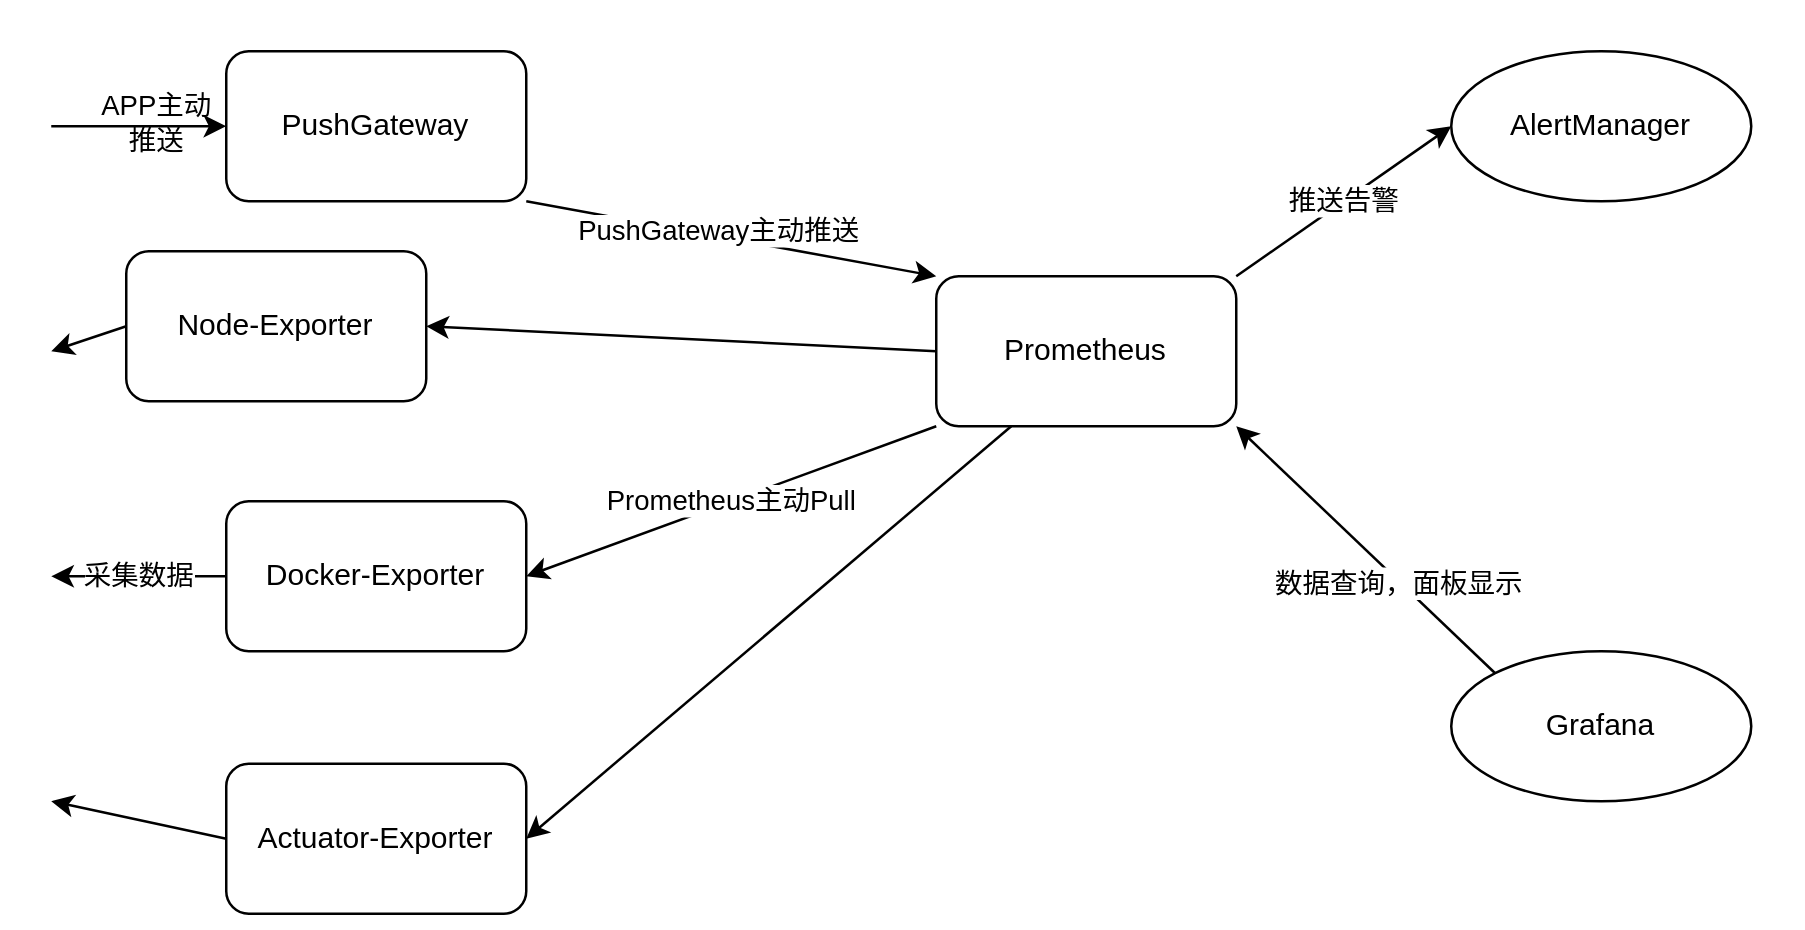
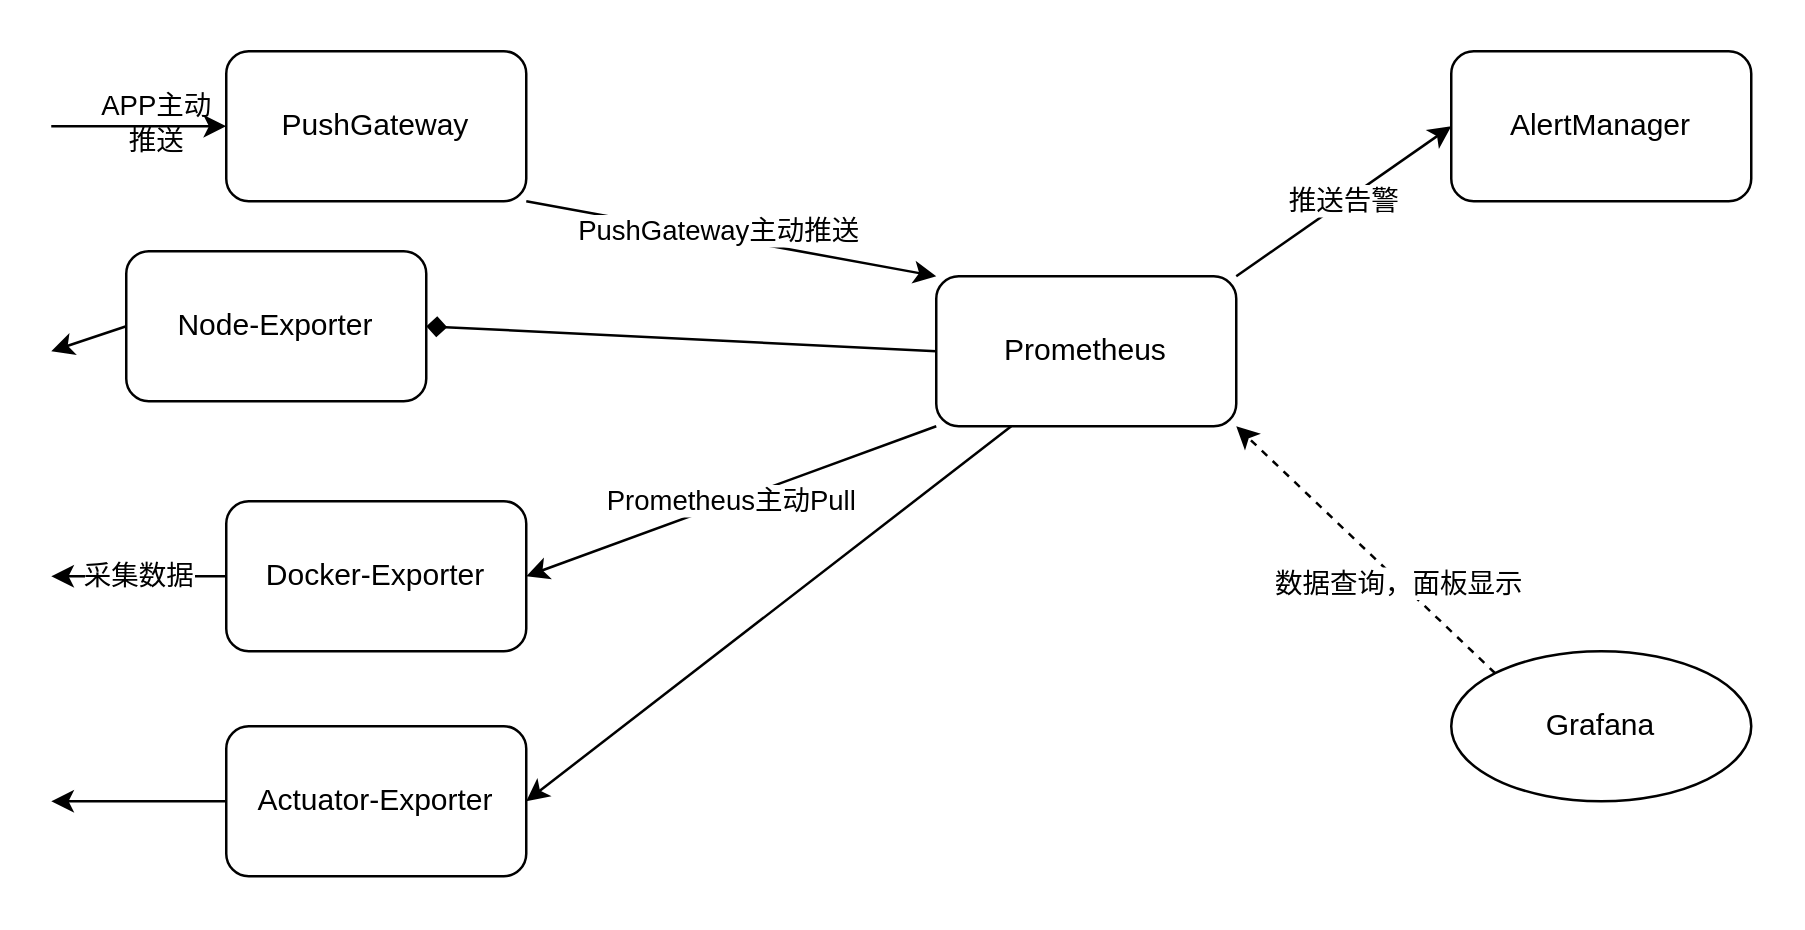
node "AlertManager": shape ellipse -> rounded rectangle
edge "Prometheus" -> "Node-Exporter": arrowhead classic -> diamond
edge "Grafana" -> "Prometheus": style solid -> dashed
node "Actuator-Exporter": moved (376, 839) -> (376, 801)
